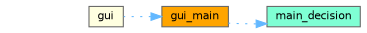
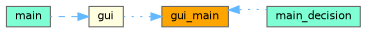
node "main": added
edge "gui_main" -> "main_decision": reversed
